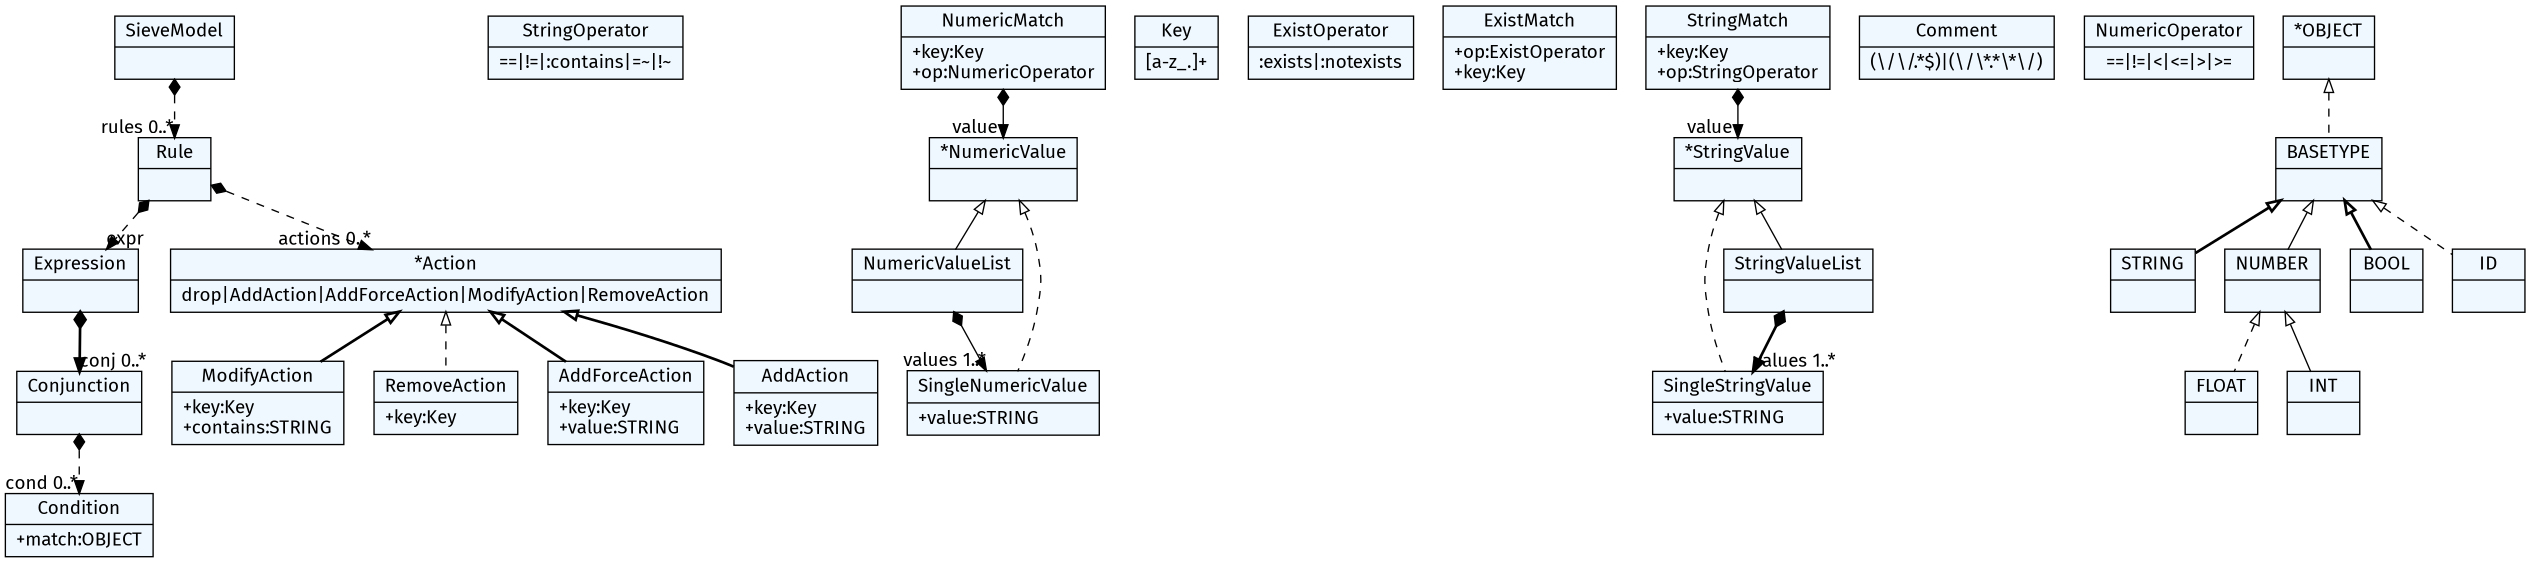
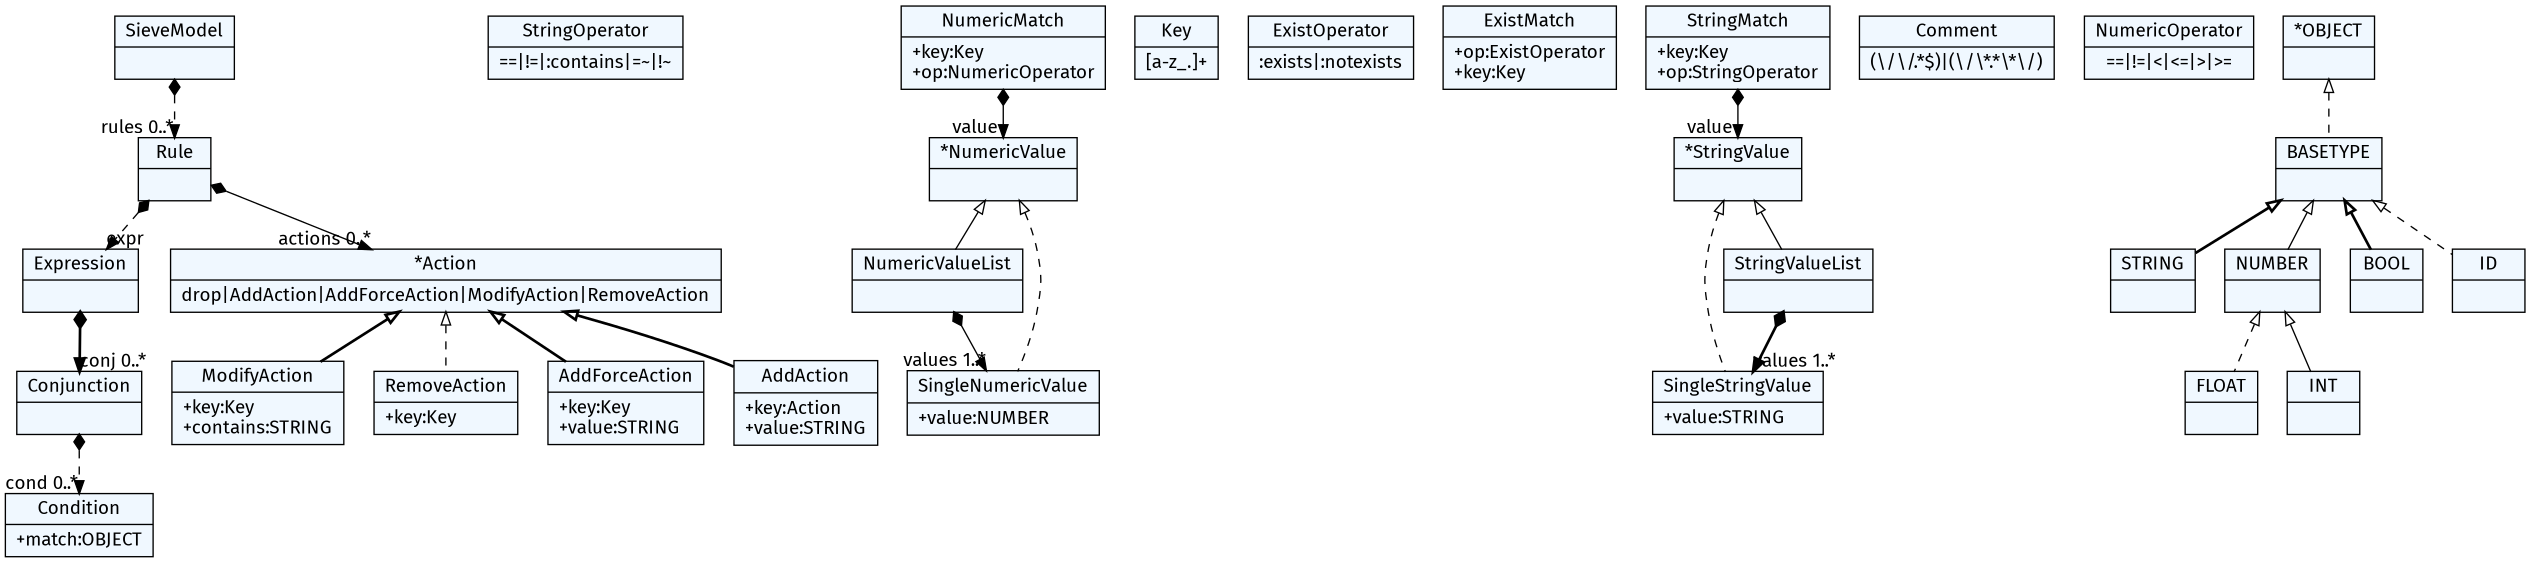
edge "Rule" -- "*Action": style dashed -> solid
node "AddAction": text "+key:Key" -> "+key:Action"
node "SingleNumericValue": text "+value:STRING" -> "+value:NUMBER"
